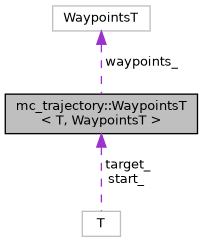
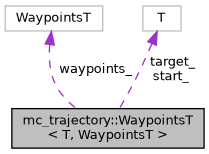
edge "T" -> "mc_trajectory::WaypointsT < T, WaypointsT >": reversed
